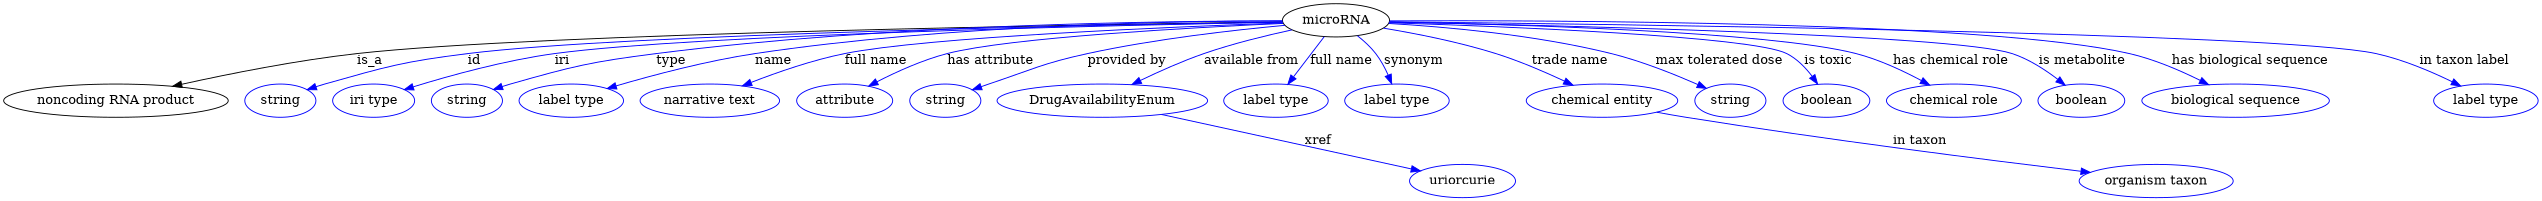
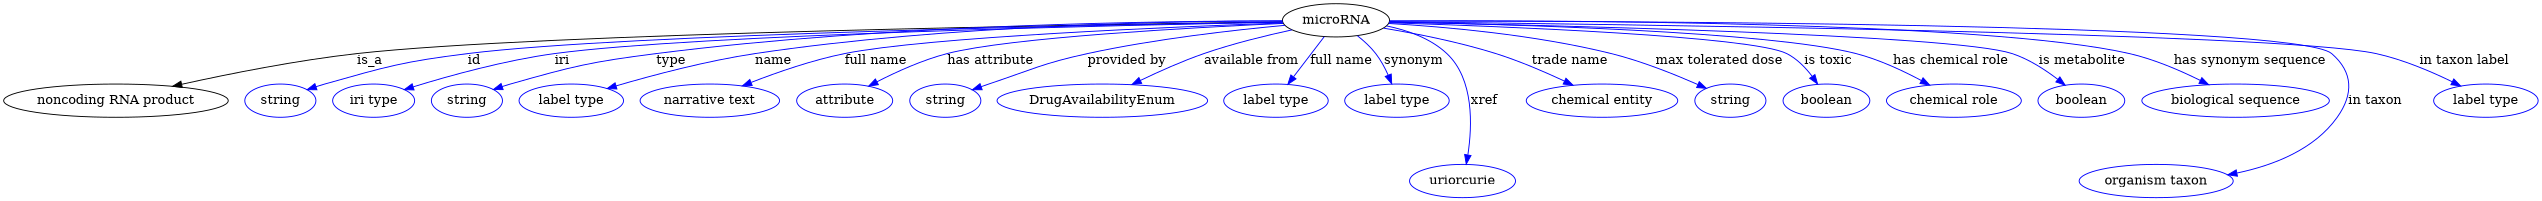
edge "microRNA" -> "biological sequence": label "has biological sequence" -> "has synonym sequence"
edge "DrugAvailabilityEnum" -> "uriorcurie": now "microRNA" -> "uriorcurie"
edge "chemical entity" -> "organism taxon": now "microRNA" -> "organism taxon"
